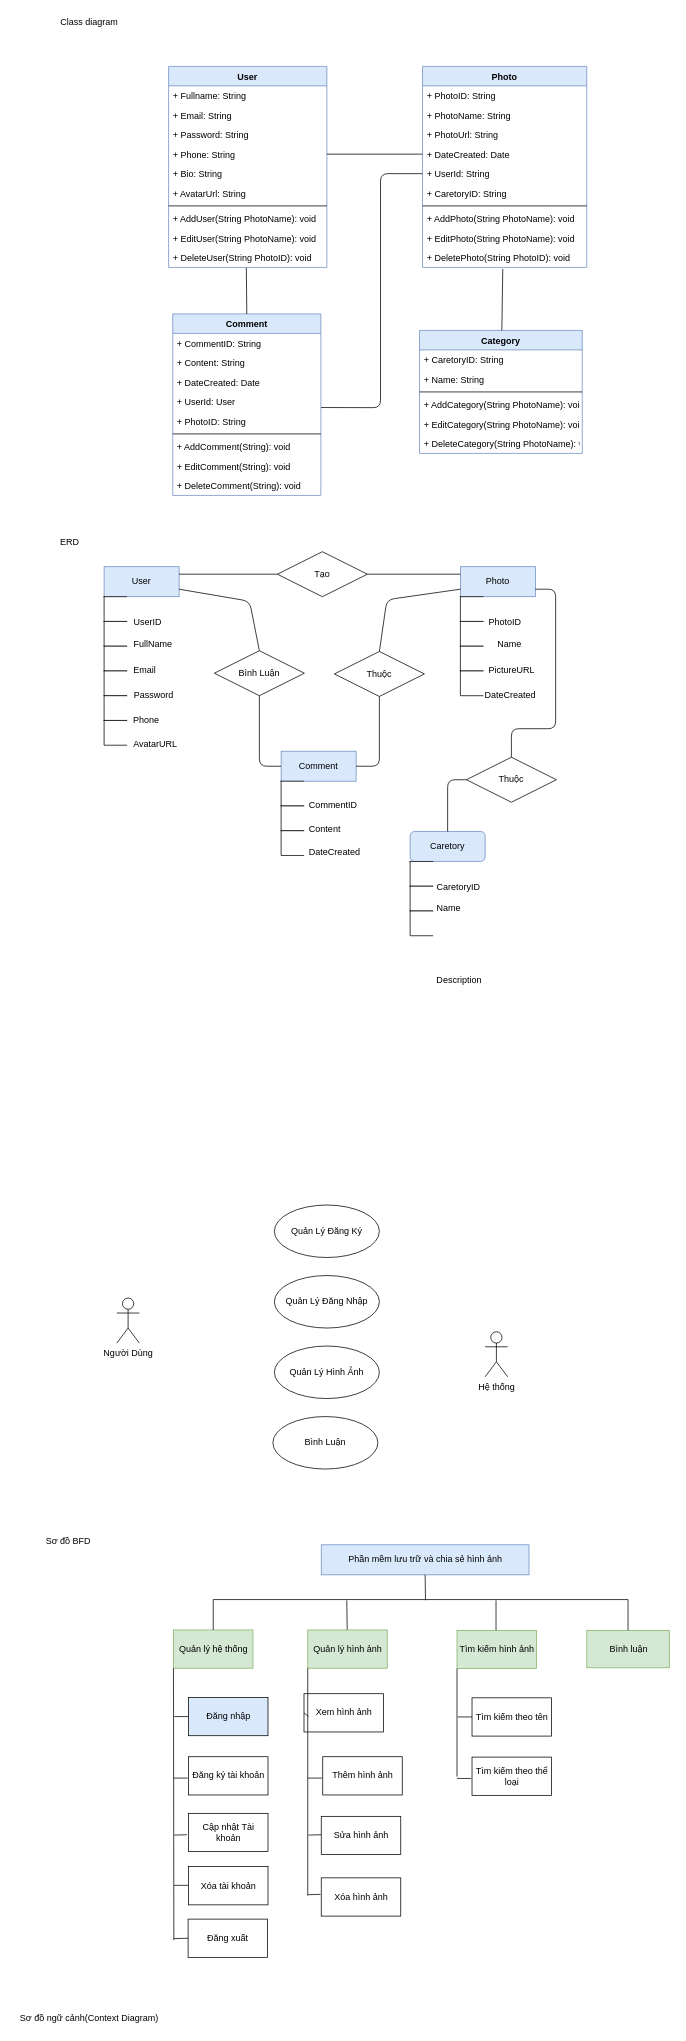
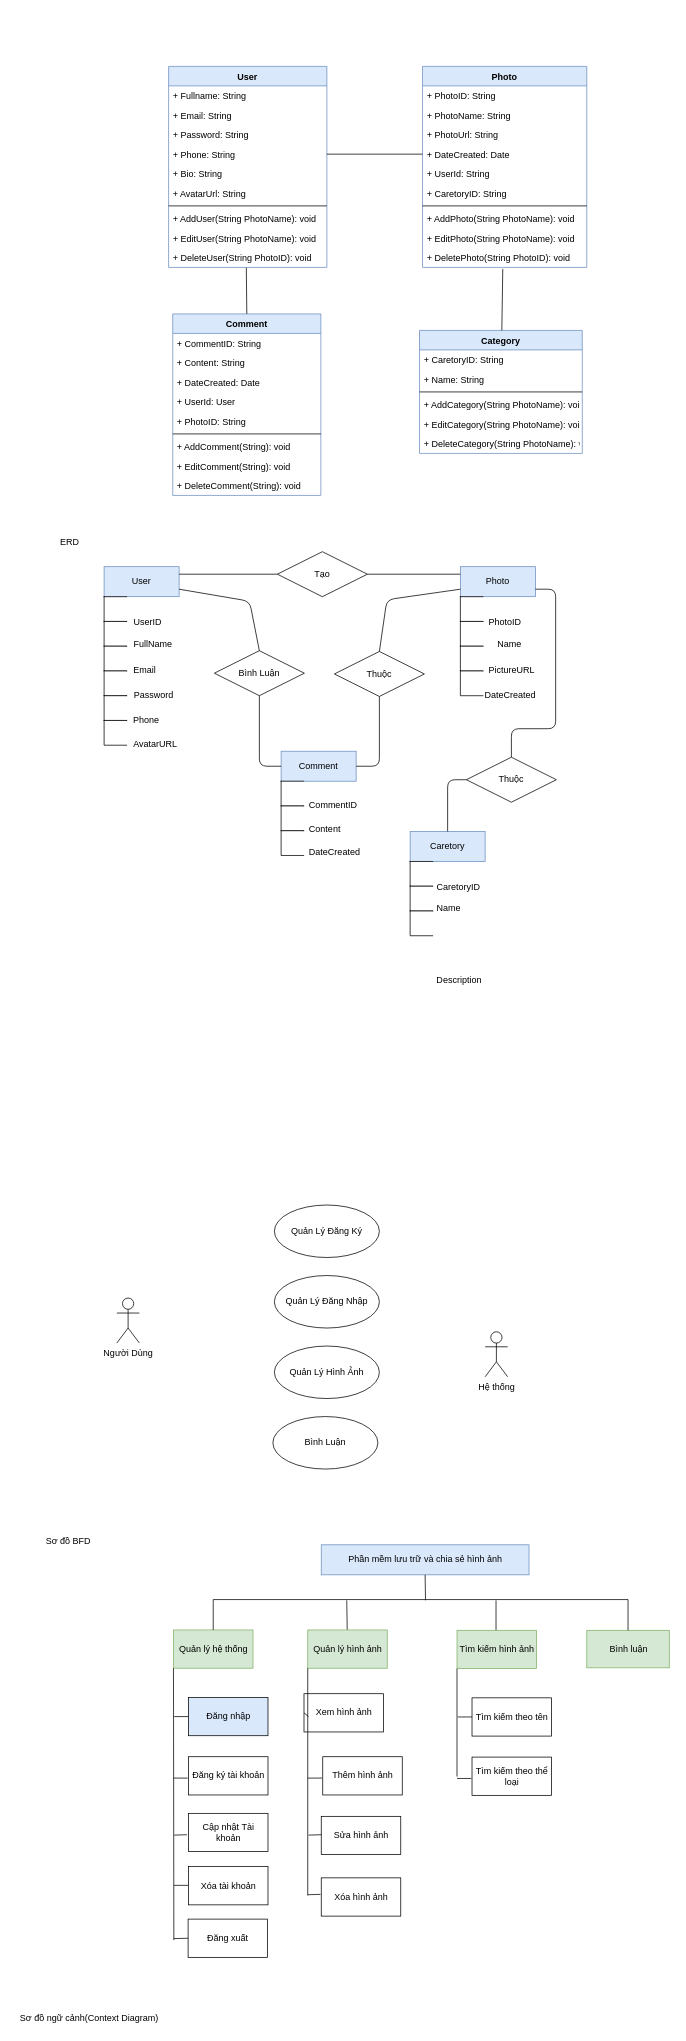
node "Class diagram": removed
edge "+ UserId: String" -- "+ UserId: User": removed
node "Caretory": shape rounded rectangle -> rectangle
